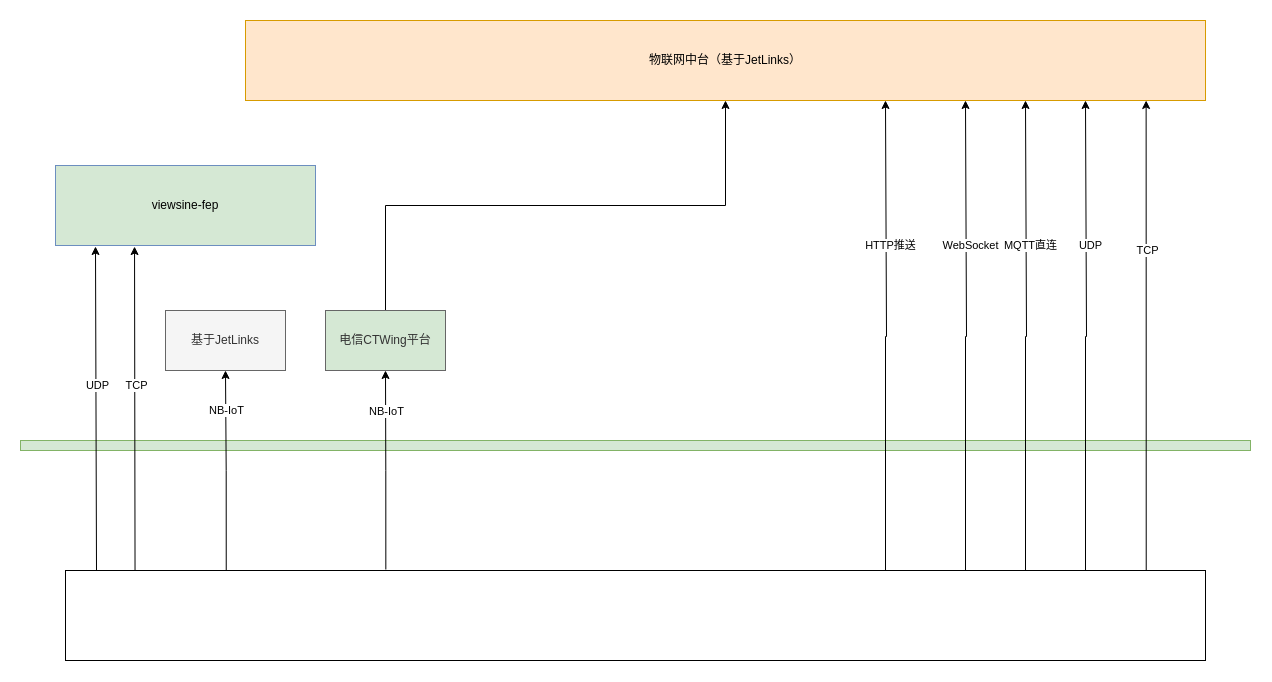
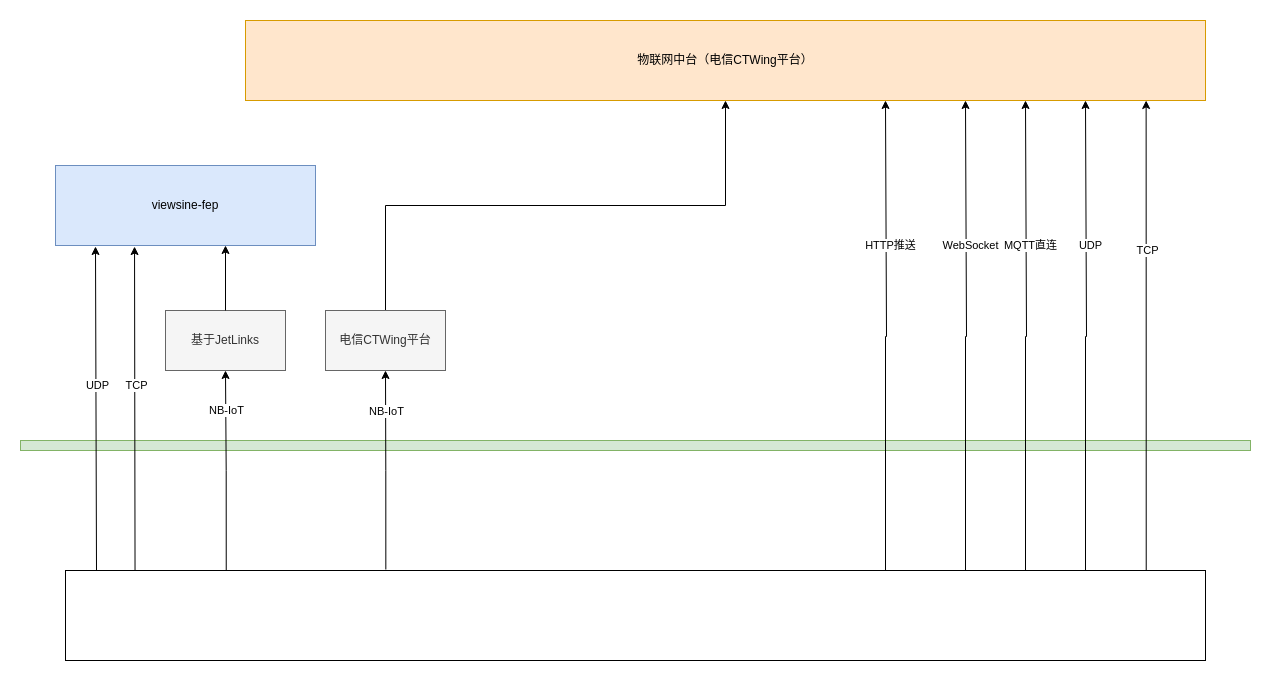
node "物联网中台（基于JetLinks）": label "物联网中台（基于JetLinks）" -> "物联网中台（电信CTWing平台）"
node "viewsine-fep": fillcolor #d5e8d4 -> #dae8fc
edge "基于JetLinks" -> "viewsine-fep": added
node "电信CTWing平台": fillcolor #d5e8d4 -> #f5f5f5
